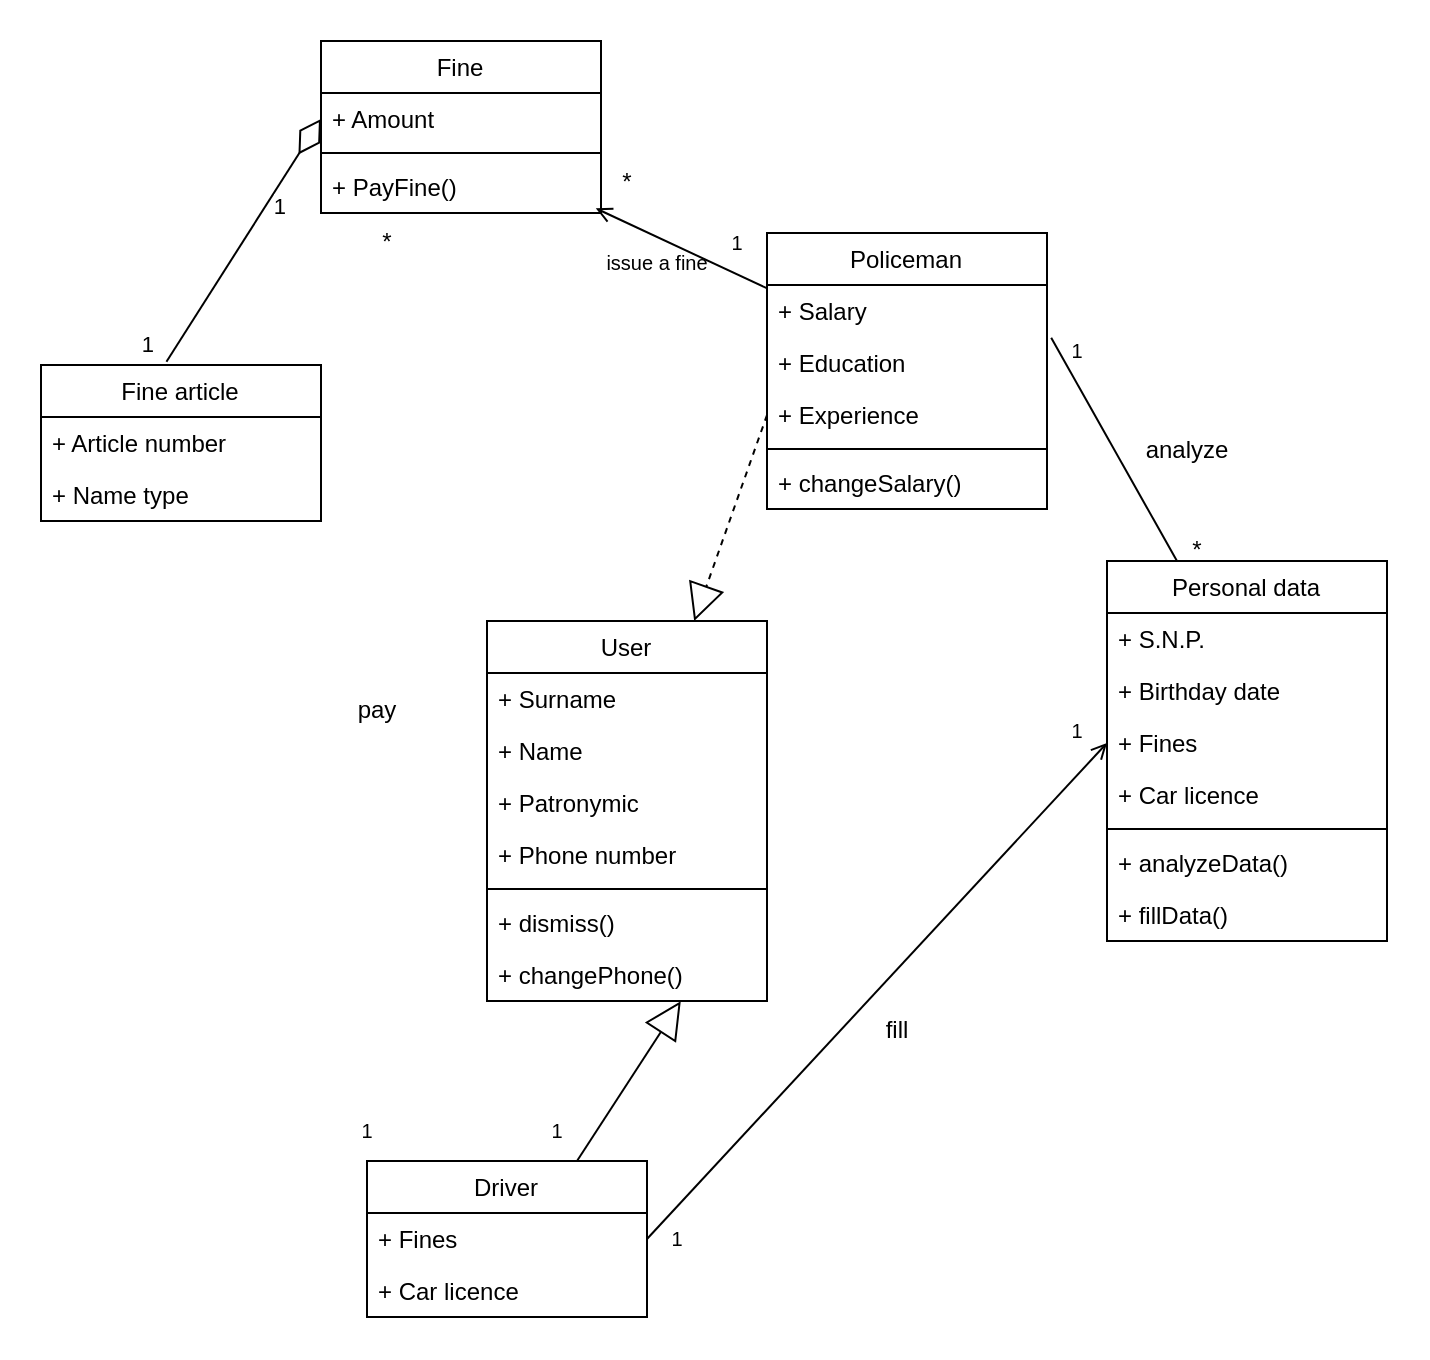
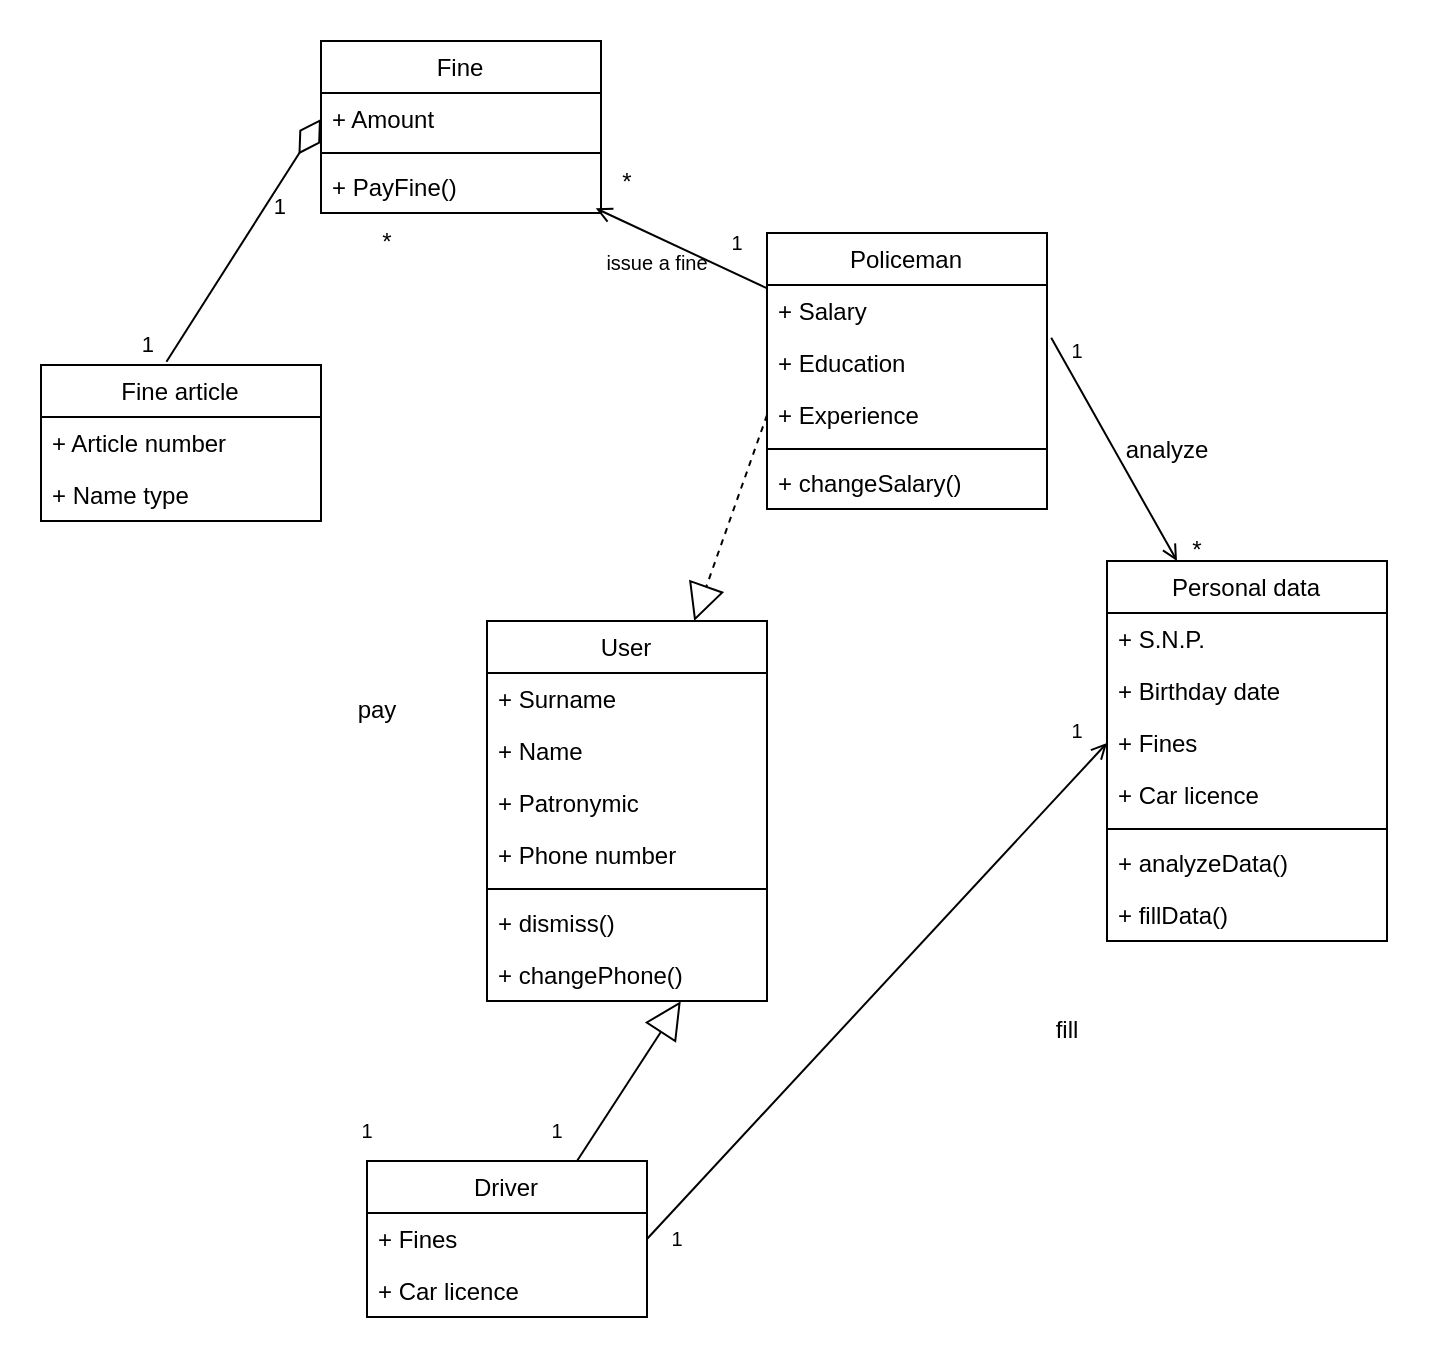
node "analyze": moved (1187, 451) -> (1167, 451)
edge "+ Education" -- "Personal data": arrowhead none -> open
node "fill": moved (897, 1031) -> (1067, 1031)
